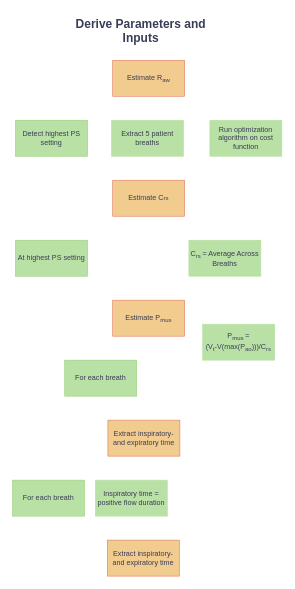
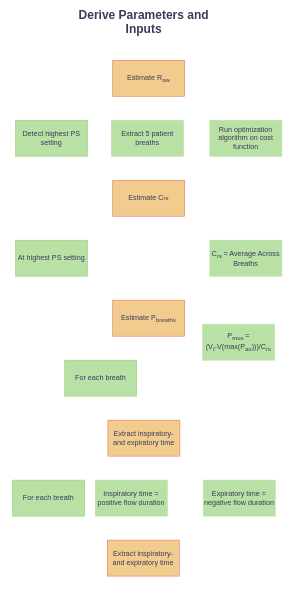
node "Derive Parameters and Inputs": moved (141, 30) -> (144, 21)
node "Crs = Average Across Breaths": moved (225, 258) -> (246, 258)
node "Estimate Pmus": label "Estimate Pmus" -> "Estimate Pbreaths"
node "Expiratory time = negative flow duration": added
